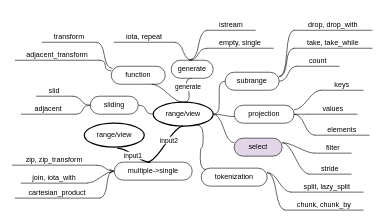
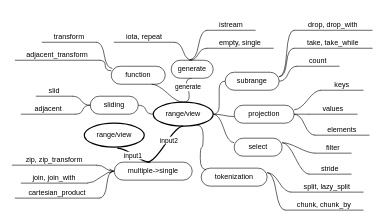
node "select": fillcolor #e1d5e7 -> #ffffff
node "join, iota_with": label "join, iota_with" -> "join, join_with"
